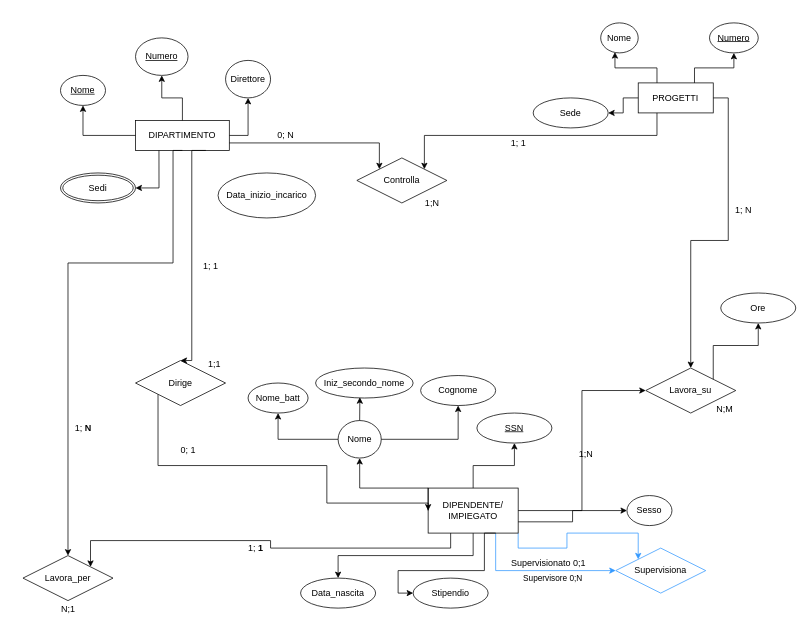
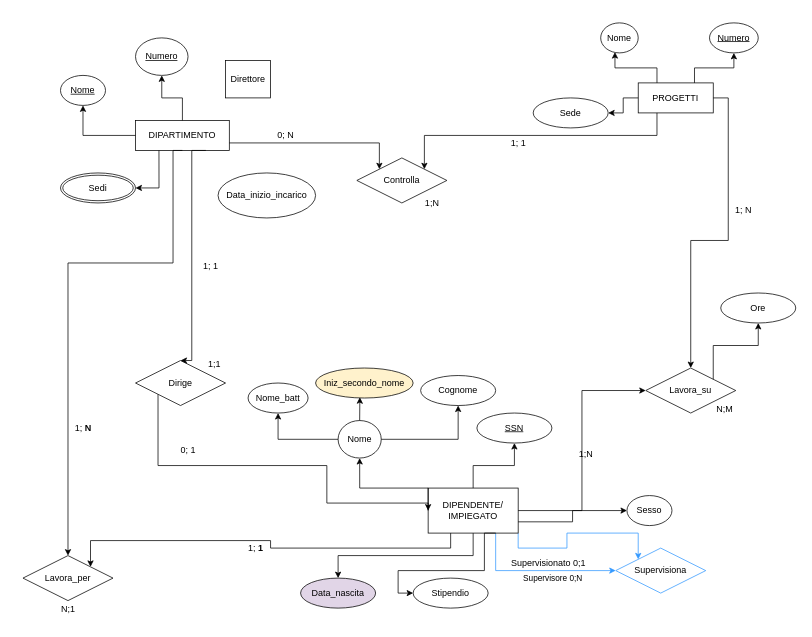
node "Direttore": shape ellipse -> rectangle
edge "DIPARTIMENTO" -> "Direttore": removed
node "Iniz_secondo_nome": fillcolor #ffffff -> #fff2cc
node "Data_nascita": fillcolor #ffffff -> #e1d5e7
